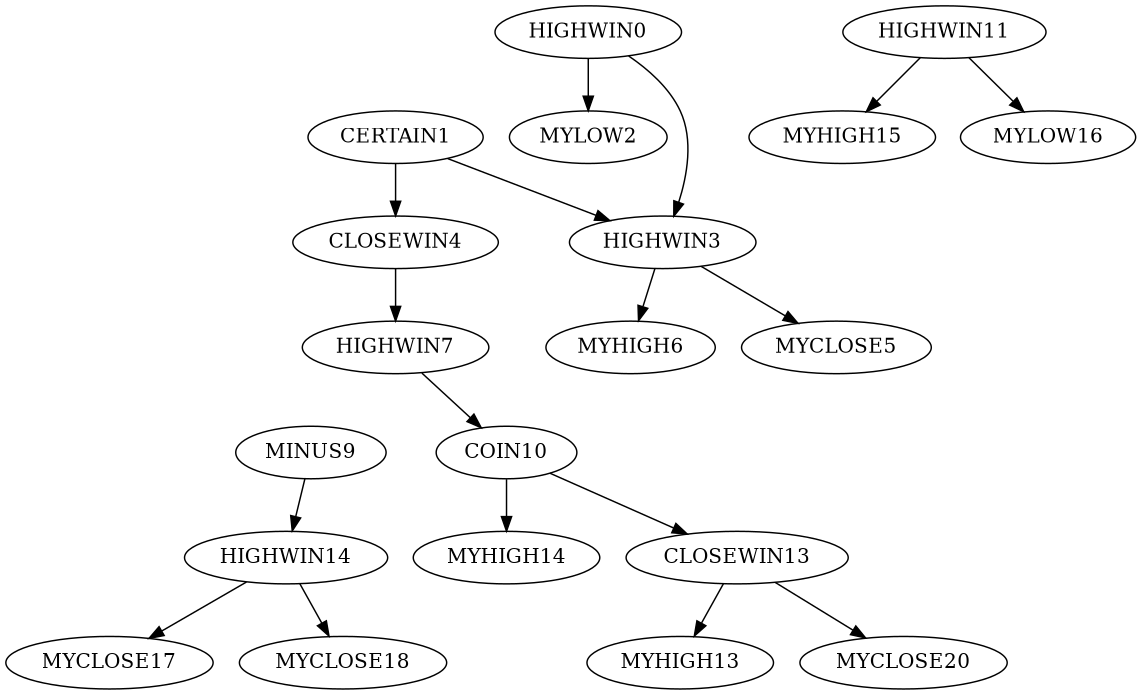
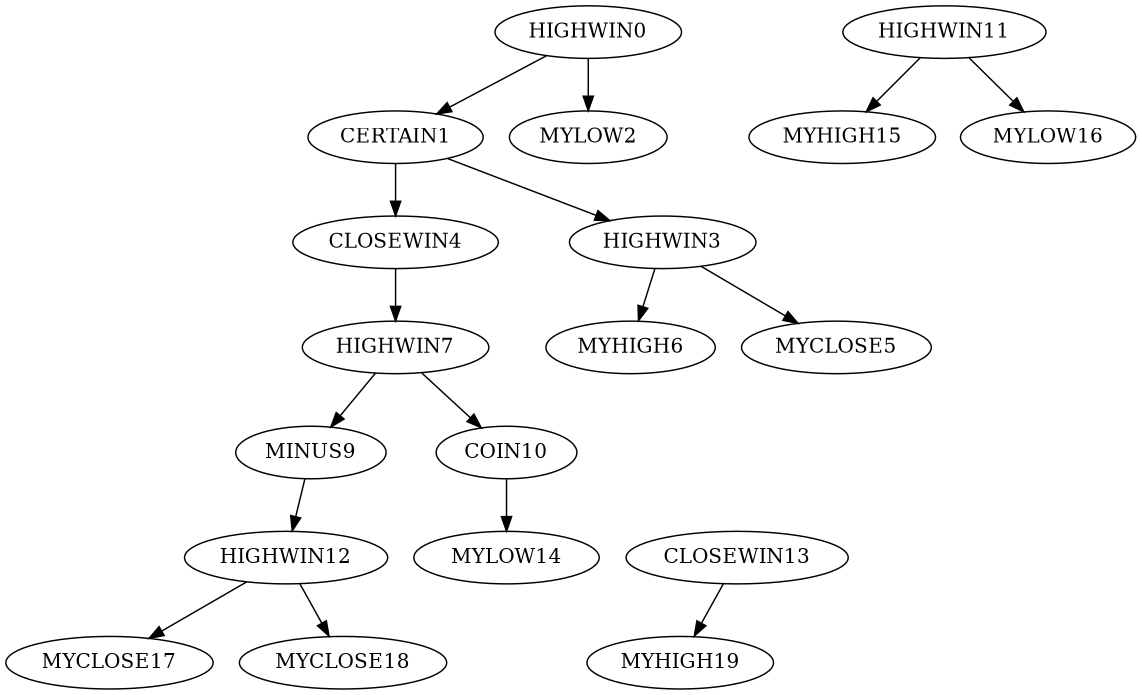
edge "HIGHWIN0" -> "HIGHWIN3": now "HIGHWIN0" -> "CERTAIN1"
edge "HIGHWIN7" -> "MINUS9": added
edge "COIN10" -> "CLOSEWIN13": removed
node "HIGHWIN14": label "HIGHWIN14" -> "HIGHWIN12"
node "MYHIGH14": label "MYHIGH14" -> "MYLOW14"
node "MYHIGH13": label "MYHIGH13" -> "MYHIGH19"
node "MYCLOSE20": removed
